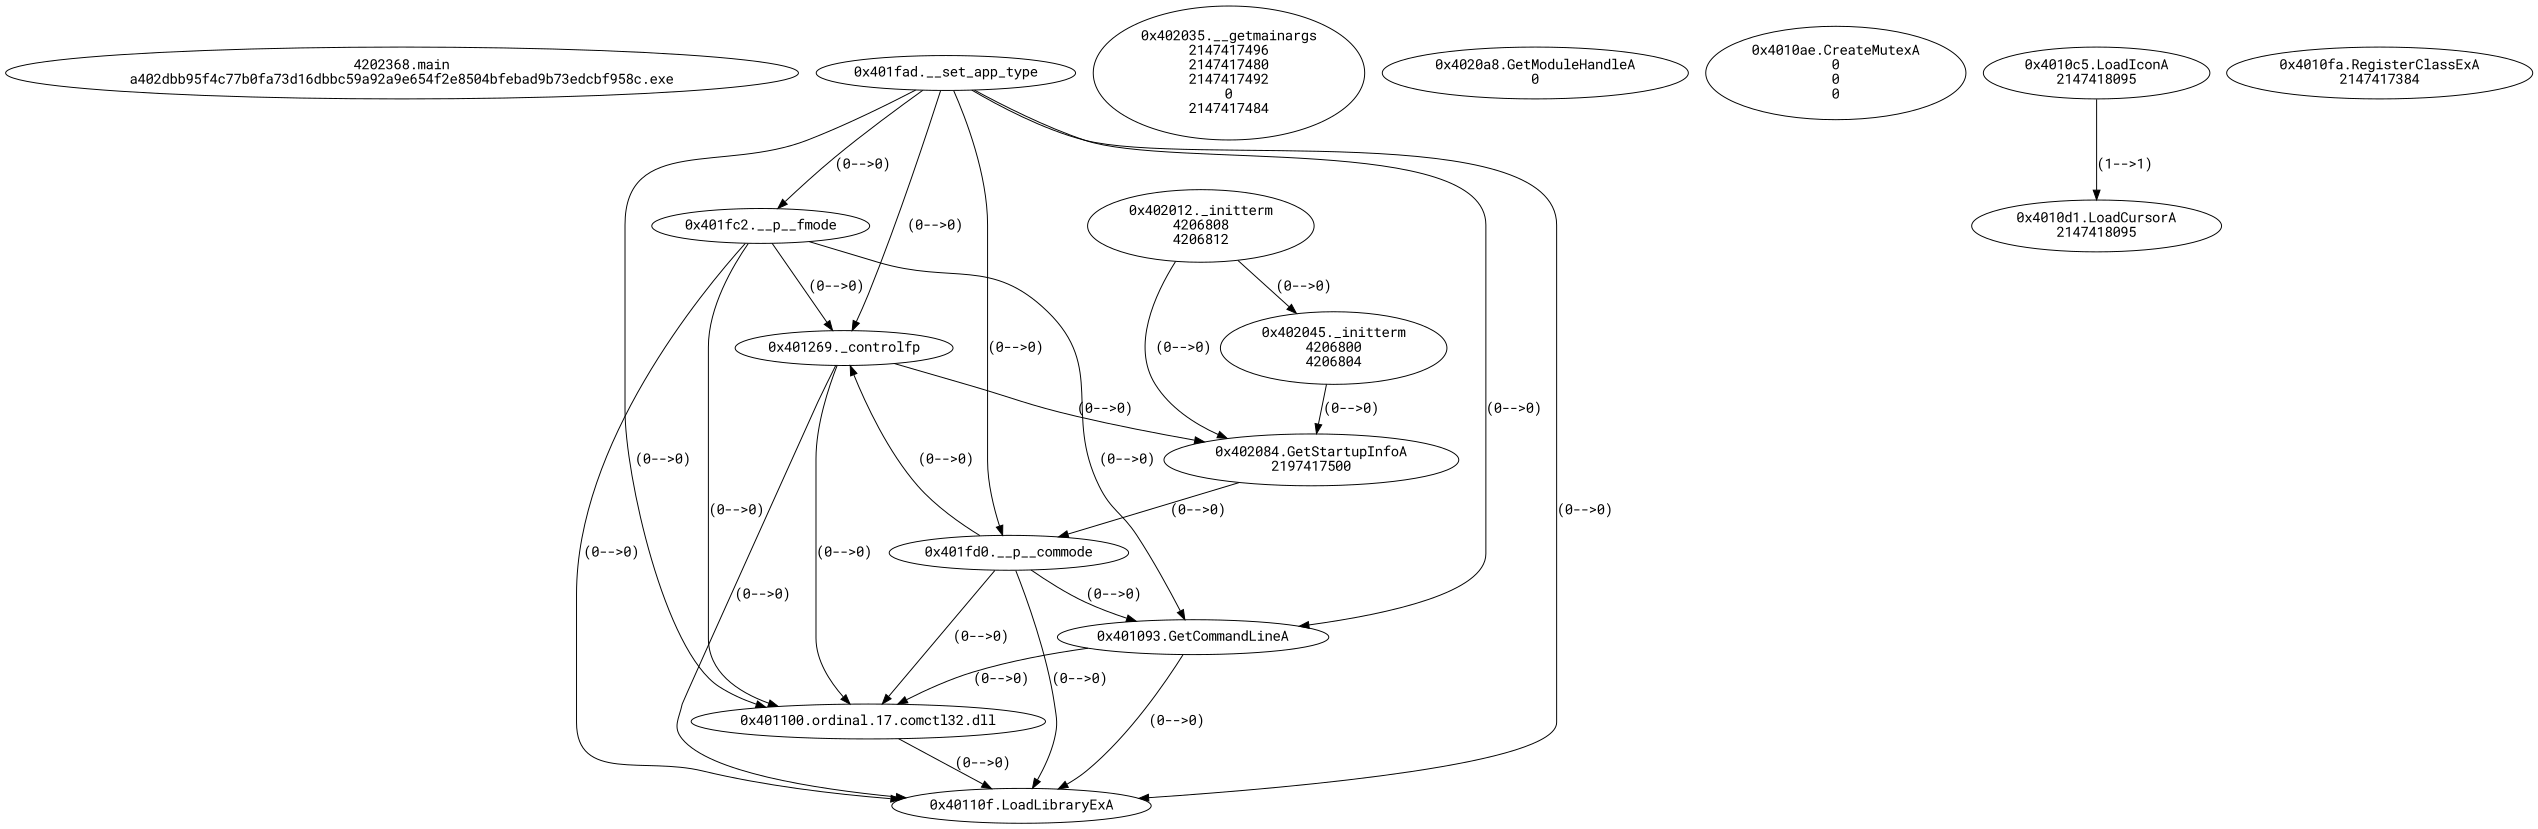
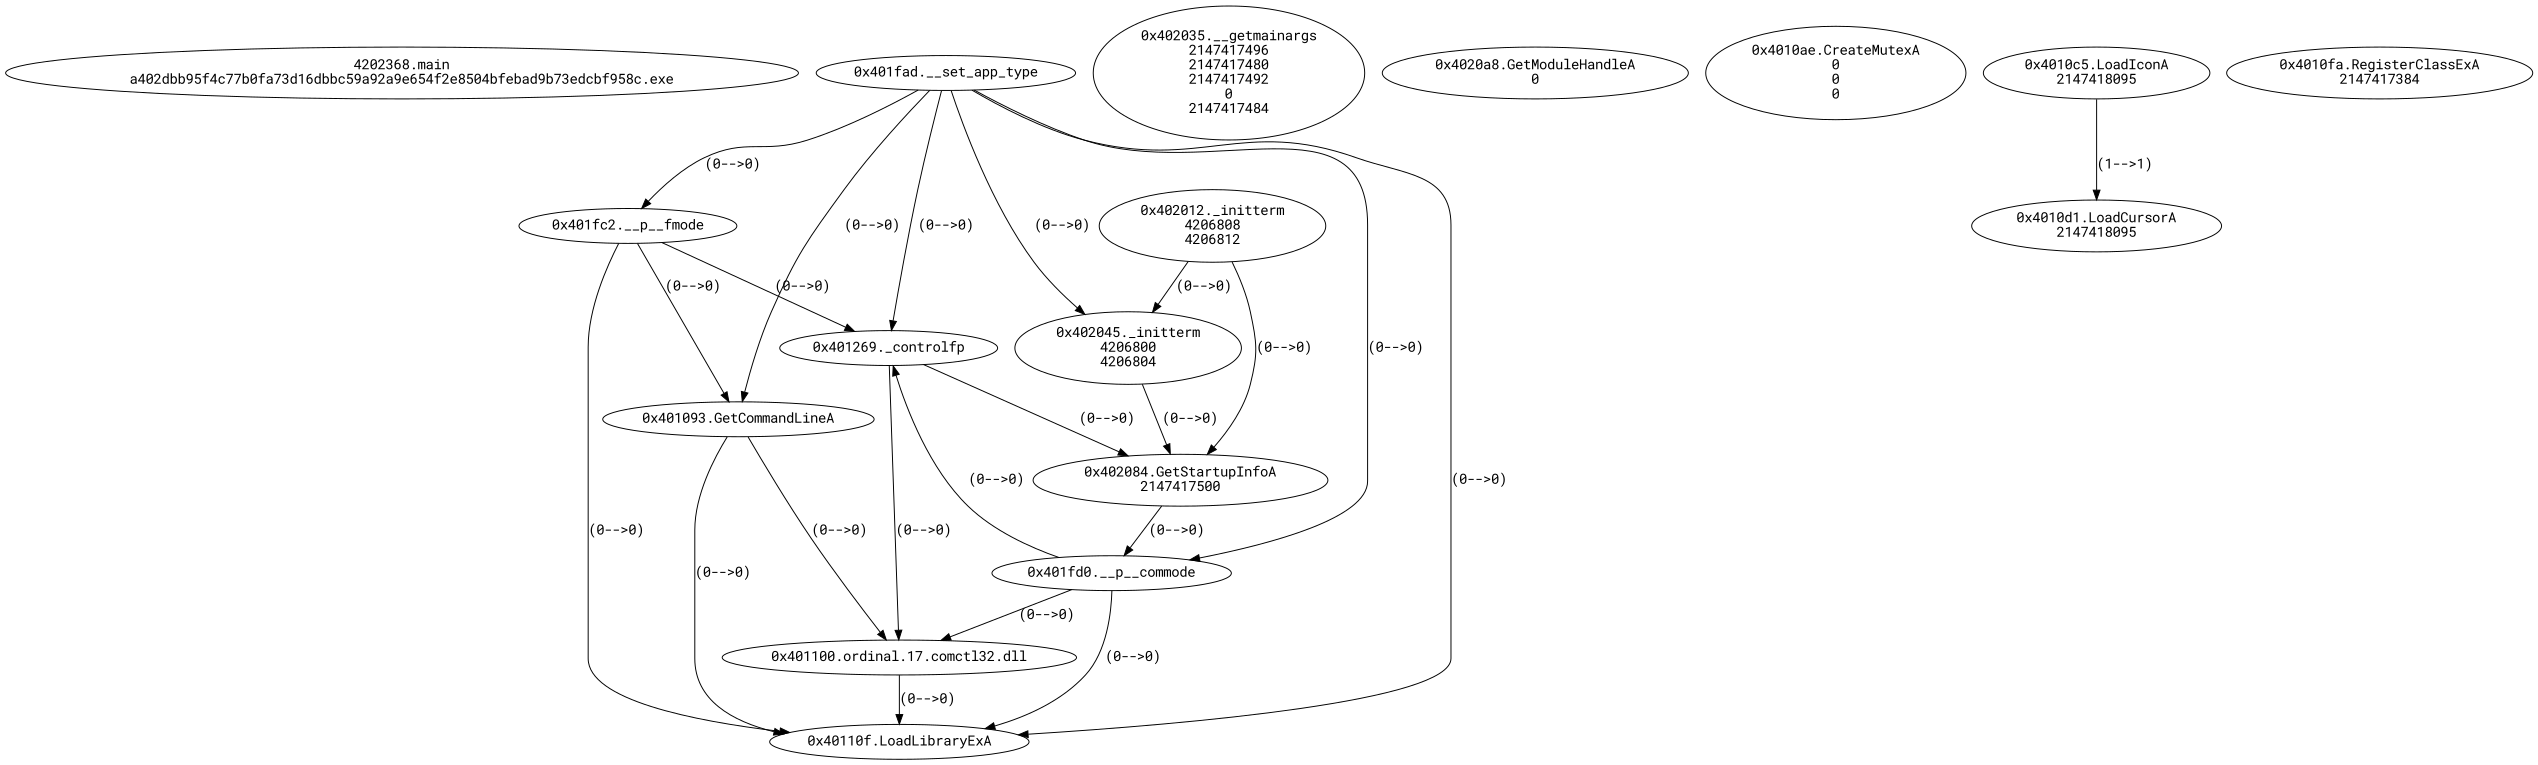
edge "0x401fad.__set_app_type" -> "0x401100.ordinal.17.comctl32.dll": now "0x401fad.__set_app_type" -> "0x402045._initterm 4206800 4206804"
node "0x402084.GetStartupInfoA 2197417500": label "0x402084.GetStartupInfoA 2197417500" -> "0x402084.GetStartupInfoA 2147417500"
edge "0x401fc2.__p__fmode" -> "0x401100.ordinal.17.comctl32.dll": removed, label "(0-->0)"
edge "0x401fd0.__p__commode" -> "0x401093.GetCommandLineA": removed, label "(0-->0)"
edge "0x401269._controlfp" -> "0x40110f.LoadLibraryExA": removed, label "(0-->0)"
